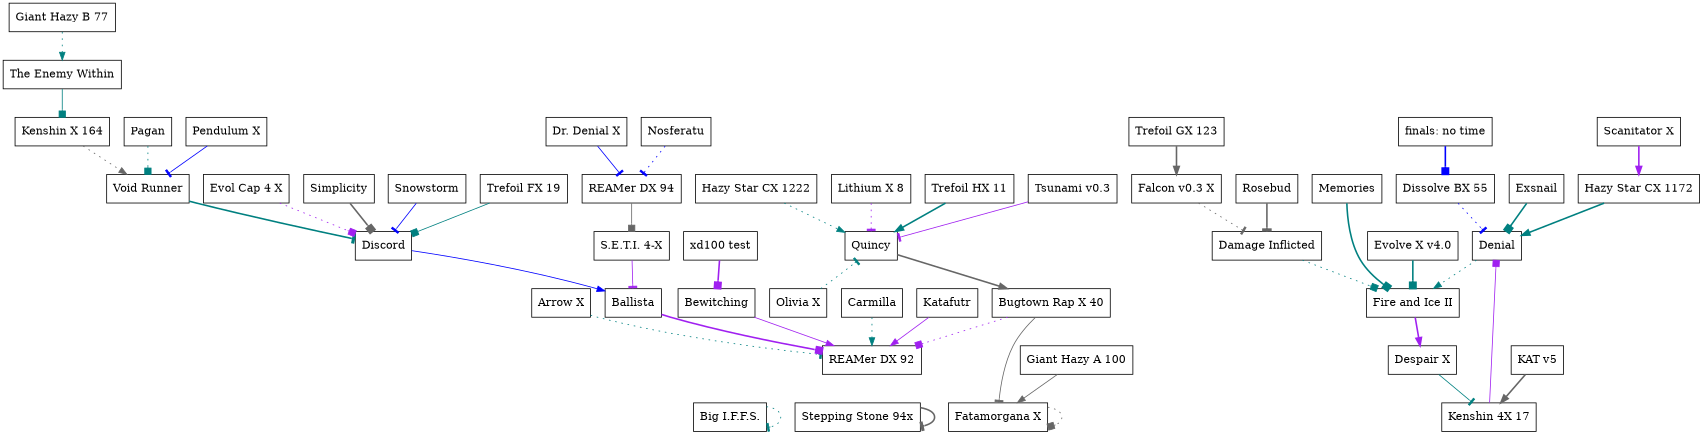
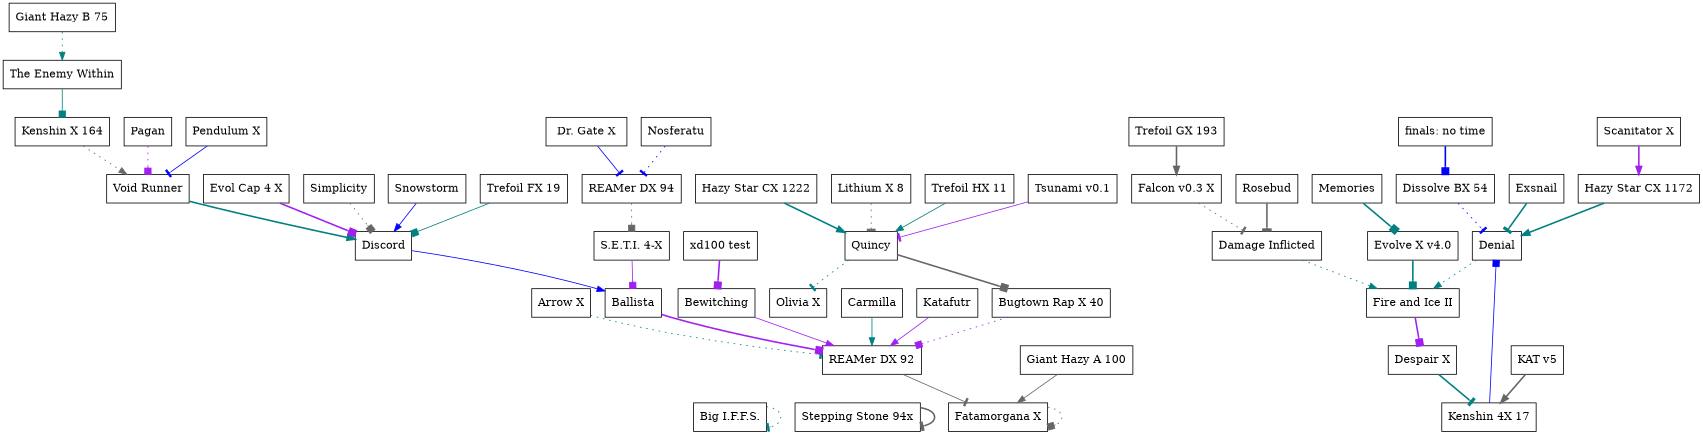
node "Giant Hazy B 77": label "Giant Hazy B 77" -> "Giant Hazy B 75"
node "Dr. Denial X": label "Dr. Denial X" -> "Dr. Gate X"
node "Trefoil GX 123": label "Trefoil GX 123" -> "Trefoil GX 193"
edge "Pagan" -> "Void Runner": color teal -> purple
node "Tsunami v0.3": label "Tsunami v0.3" -> "Tsunami v0.1"
node "Dissolve BX 55": label "Dissolve BX 55" -> "Dissolve BX 54"
edge "REAMer DX 94" -> "S.E.T.I. 4-X": style solid -> dotted
edge "Simplicity" -> "Discord": style bold -> dotted
edge "Lithium X 8" -> "Quincy": color purple -> gray40
edge "Trefoil HX 11" -> "Quincy": style bold -> solid
edge "Snowstorm" -> "Discord": arrowhead tee -> normal
edge "Hazy Star CX 1222" -> "Quincy": style dotted -> bold
edge "Exsnail" -> "Denial": arrowhead box -> tee
edge "Evol Cap 4 X" -> "Discord": style dotted -> bold
edge "Void Runner" -> "Discord": arrowhead tee -> normal
edge "Memories" -> "Fire and Ice II": now "Memories" -> "Evolve X v4.0"
edge "Quincy" -> "Bugtown Rap X 40": arrowhead normal -> box
edge "S.E.T.I. 4-X" -> "Ballista": arrowhead tee -> box
edge "Damage Inflicted" -> "Fire and Ice II": arrowhead box -> normal
edge "Olivia X" -> "Quincy": reversed
edge "Carmilla" -> "REAMer DX 92": style dotted -> solid
edge "Fire and Ice II" -> "Despair X": arrowhead normal -> box
edge "Kenshin 4X 17" -> "Denial": color purple -> blue
edge "Bugtown Rap X 40" -> "Fatamorgana X": now "REAMer DX 92" -> "Fatamorgana X"
edge "Despair X" -> "Kenshin 4X 17": style solid -> bold
